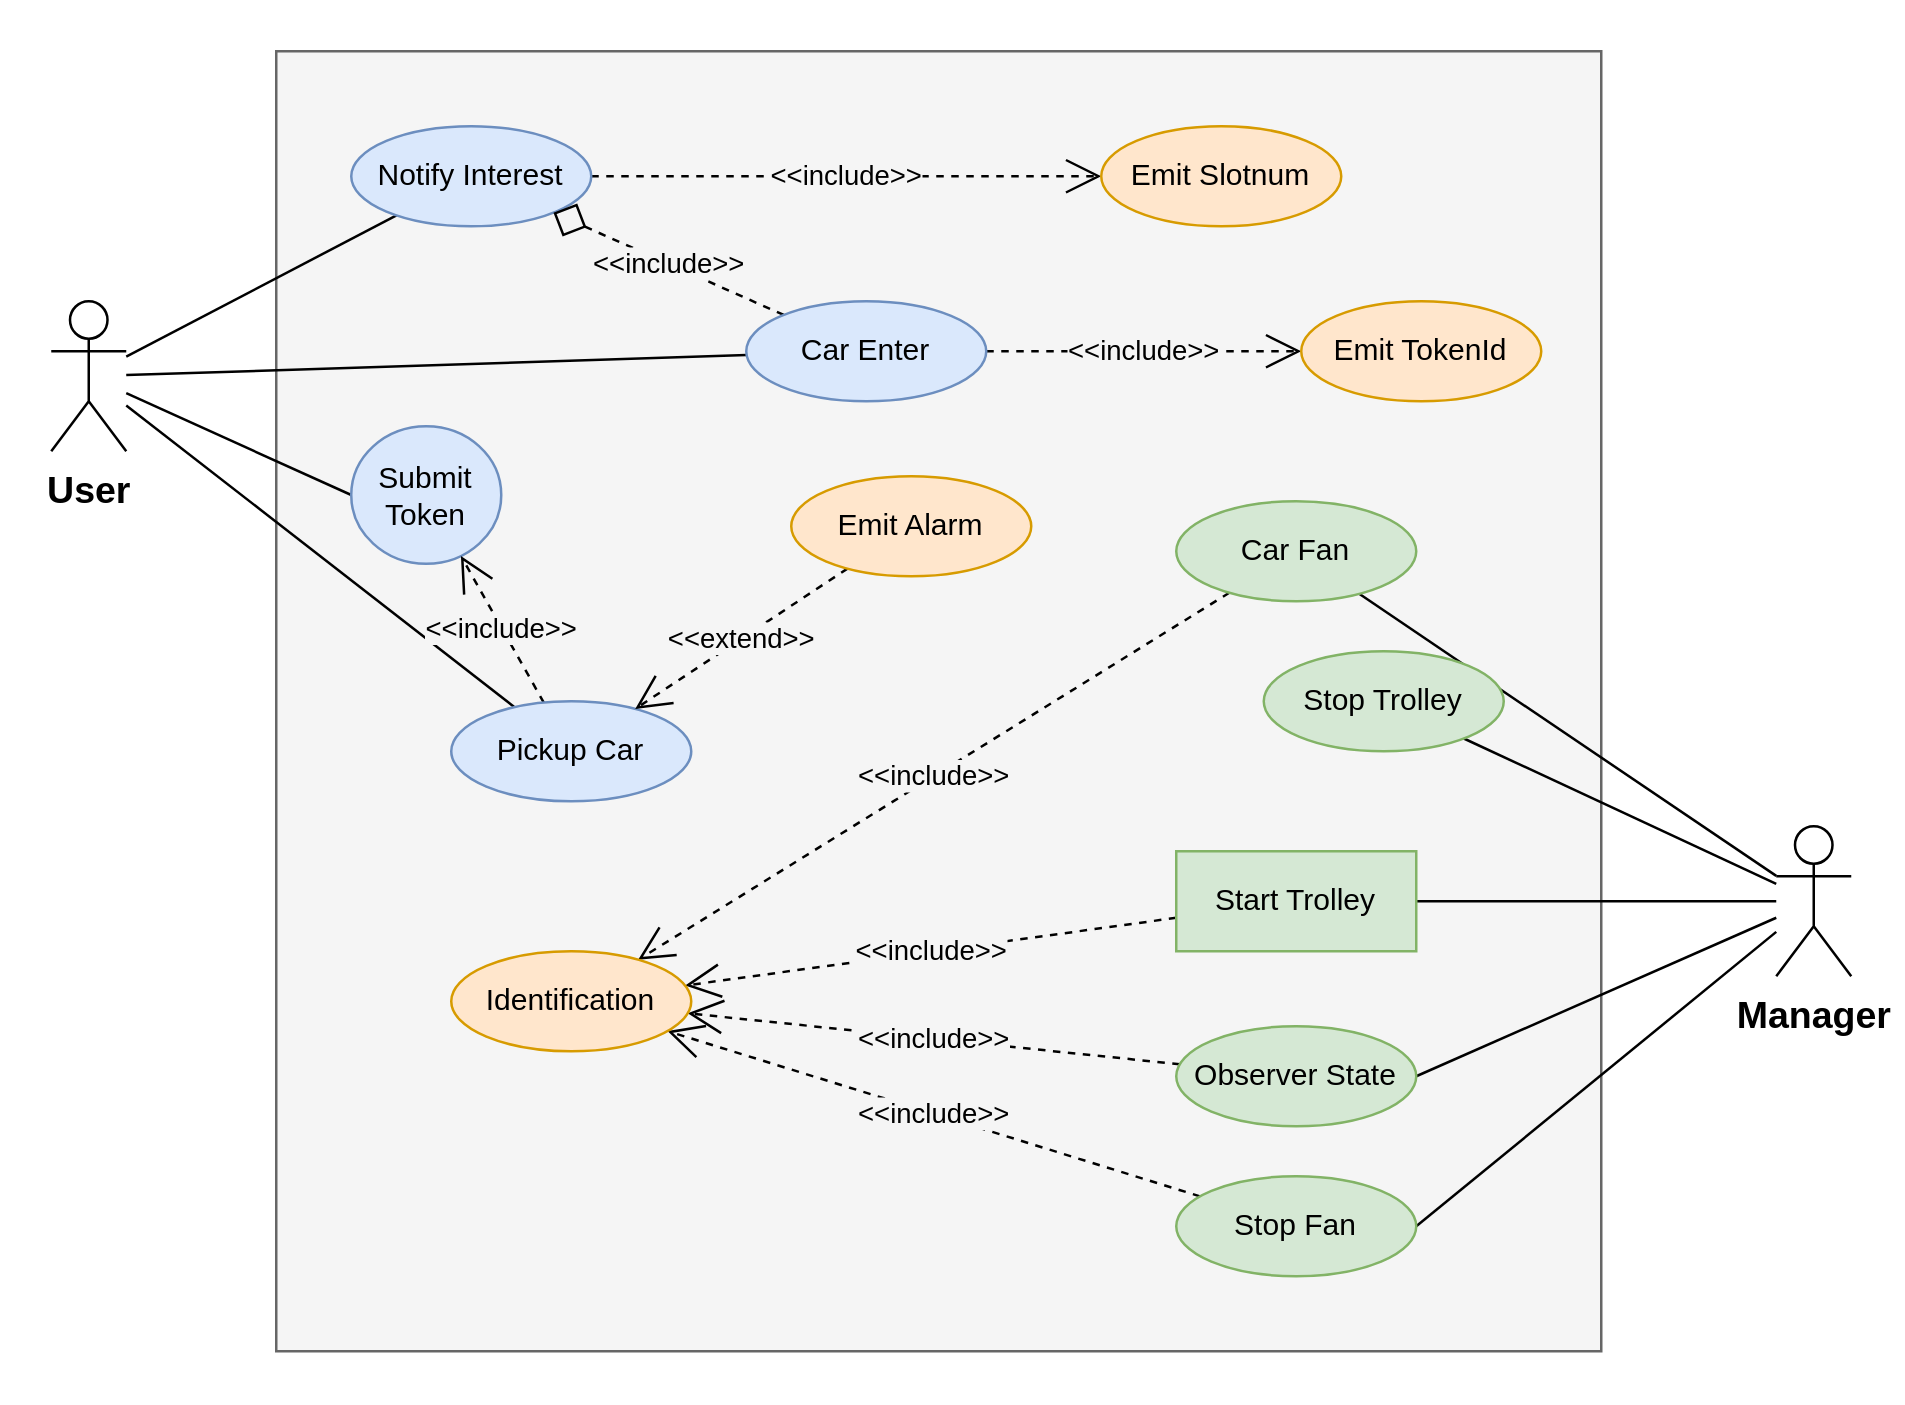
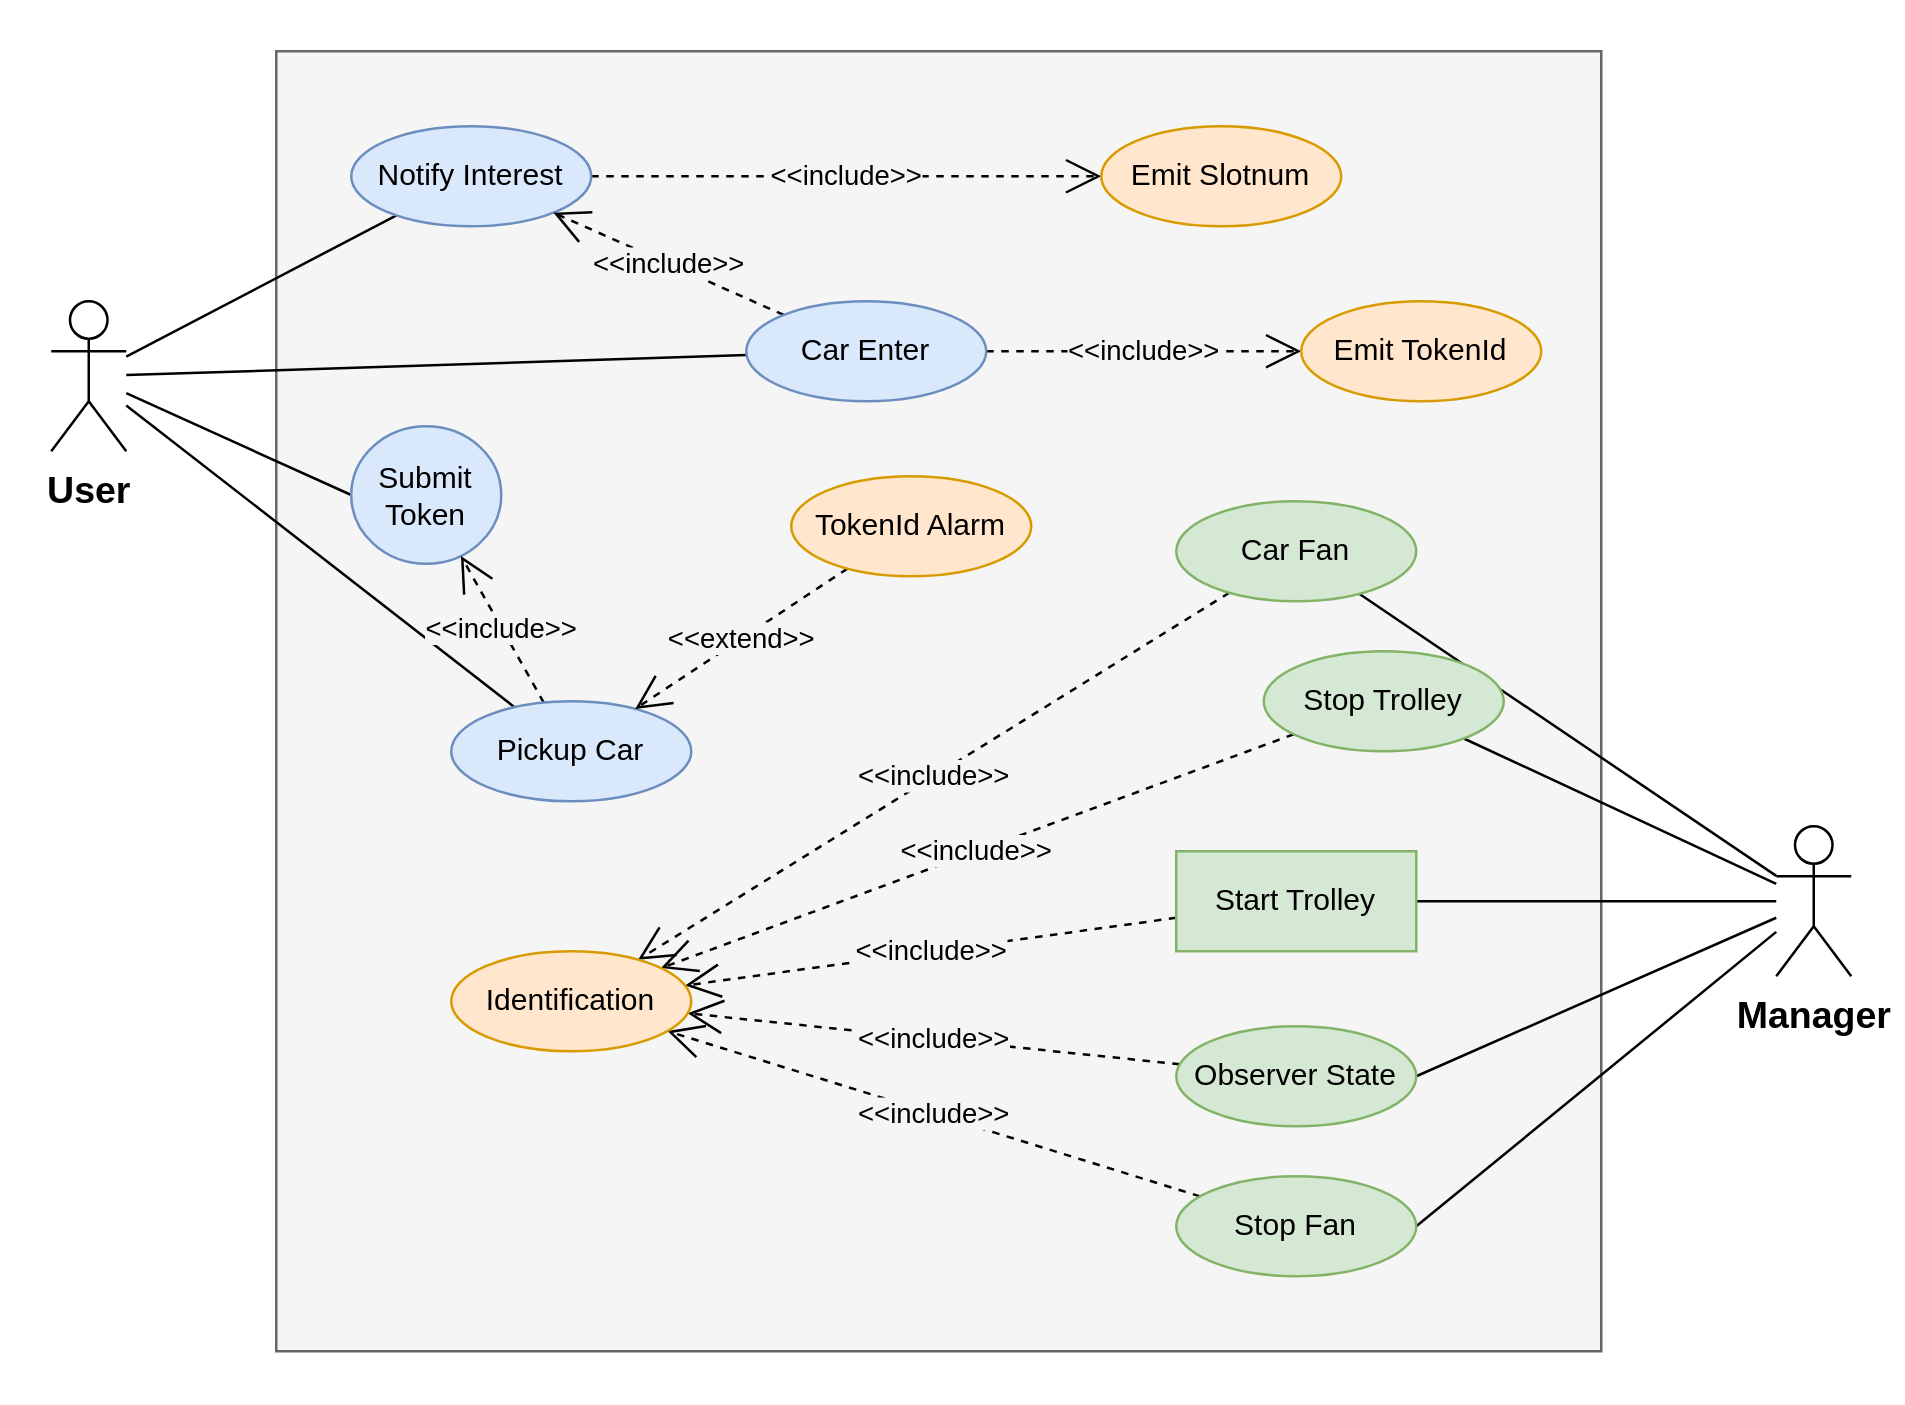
edge "Car Enter" -> "Notify Interest": arrowhead diamond -> open
node "Emit Alarm": label "Emit Alarm" -> "TokenId Alarm"
edge "Stop Trolley" -> "Identification": added, label "<<include>>"
